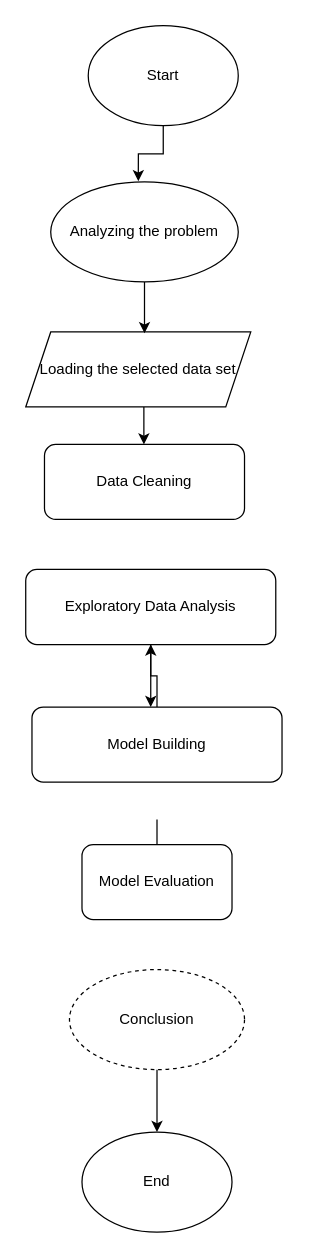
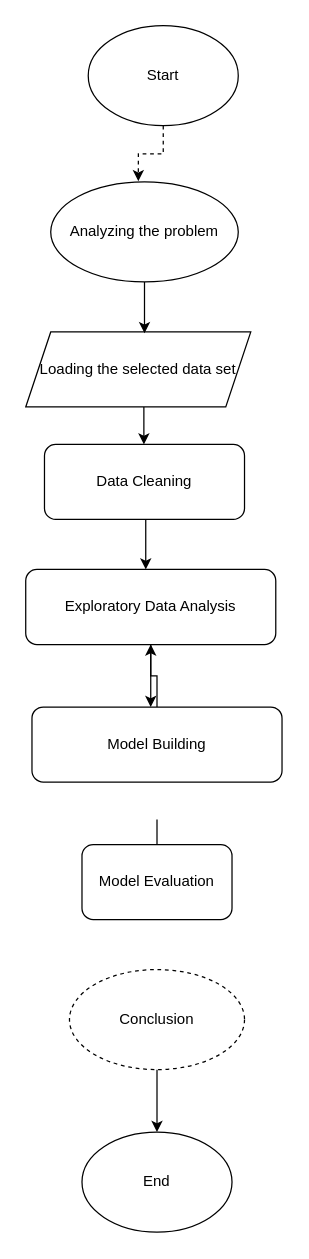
edge "Start" -> "Analyzing the problem": style solid -> dashed
edge "Data Cleaning" -> "Exploratory Data Analysis": added
